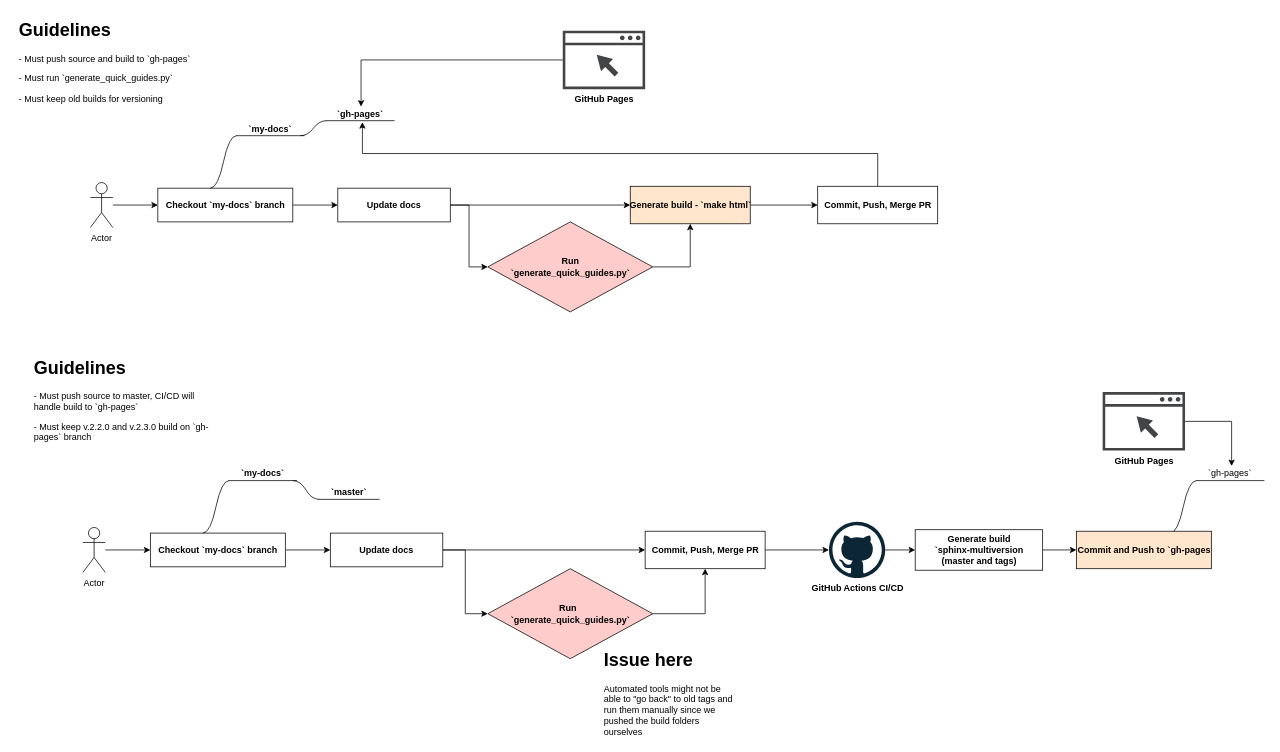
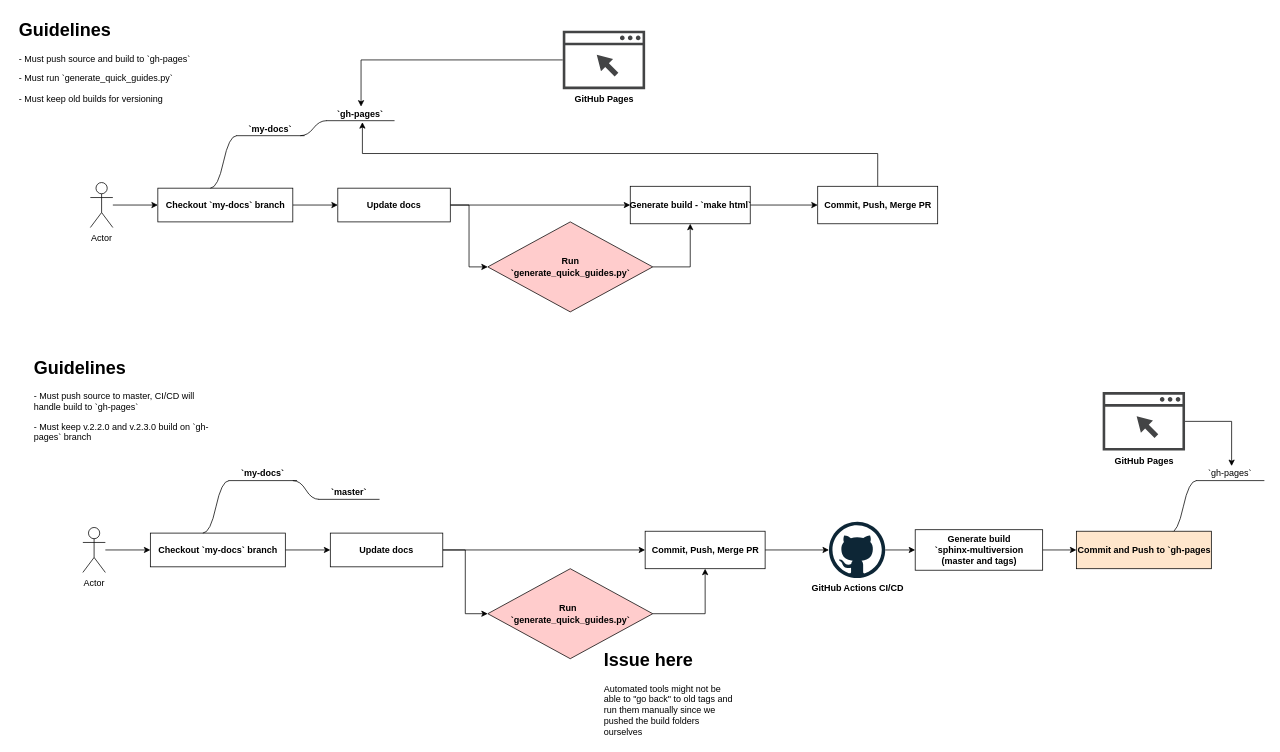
node "Generate build - `make html`": fillcolor #ffe6cc -> #ffffff
